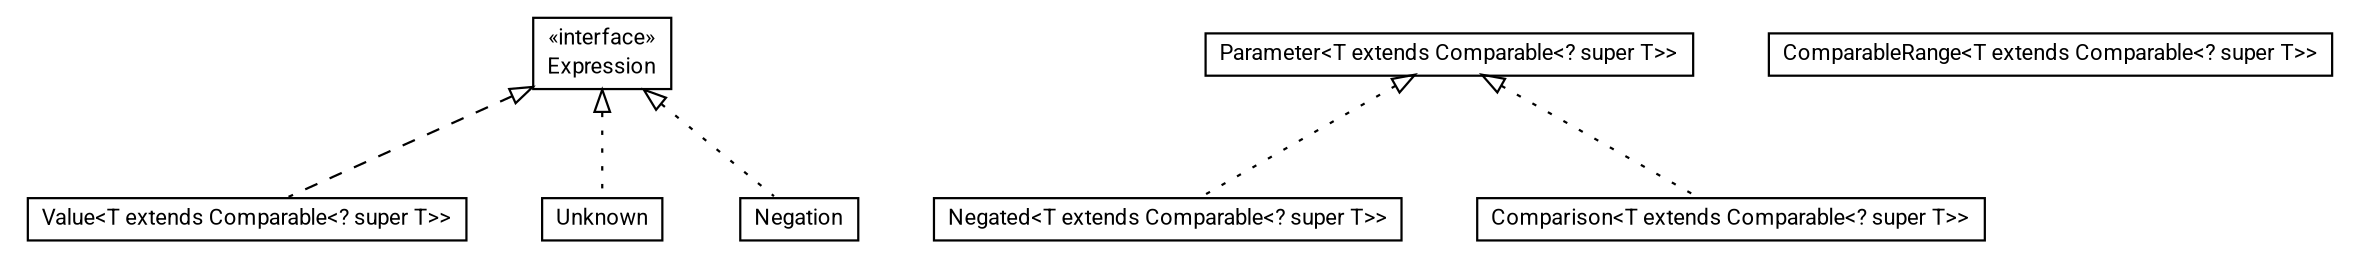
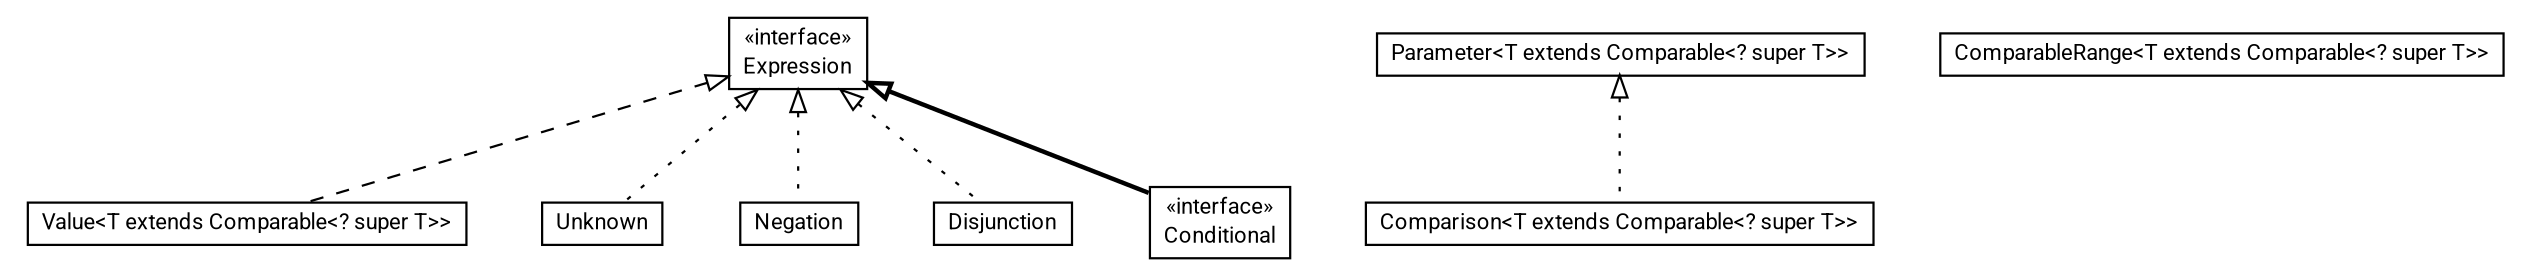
node "Negated<T extends Comparable<? super T>>": removed
node "Disjunction": added
node "Conditional": added
